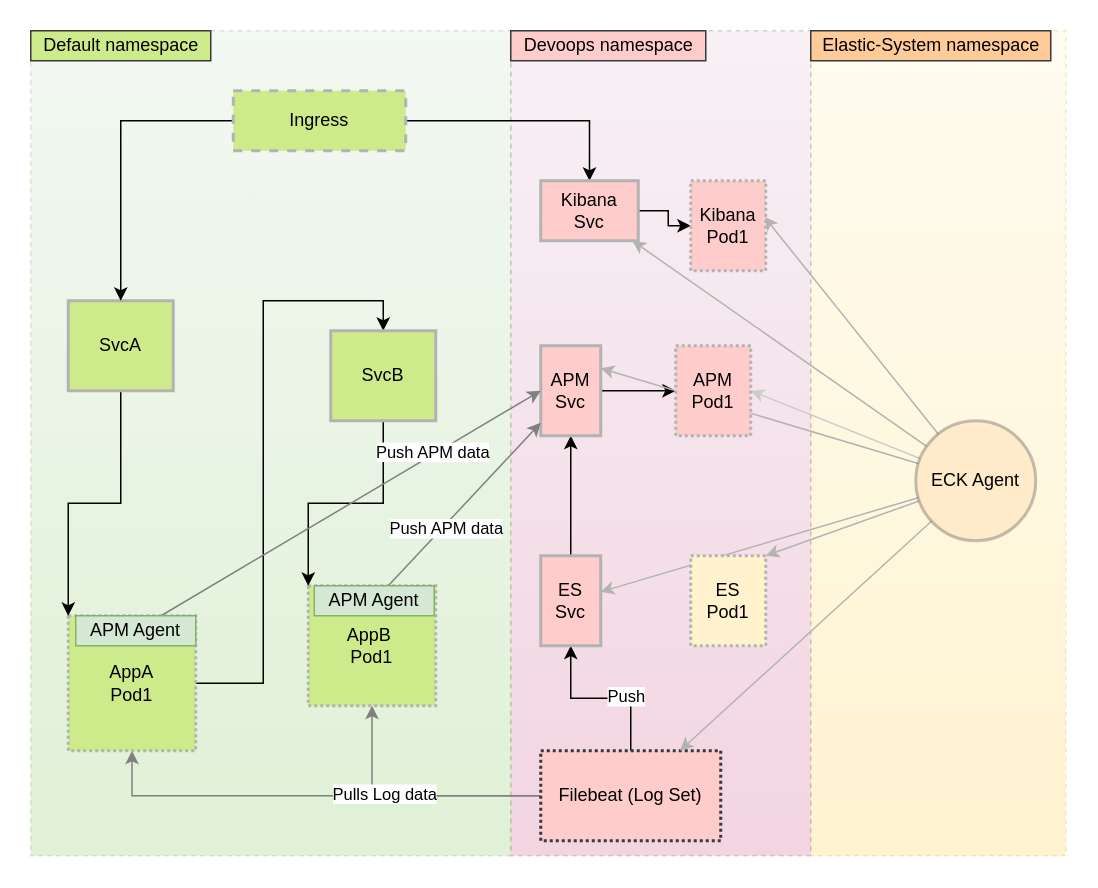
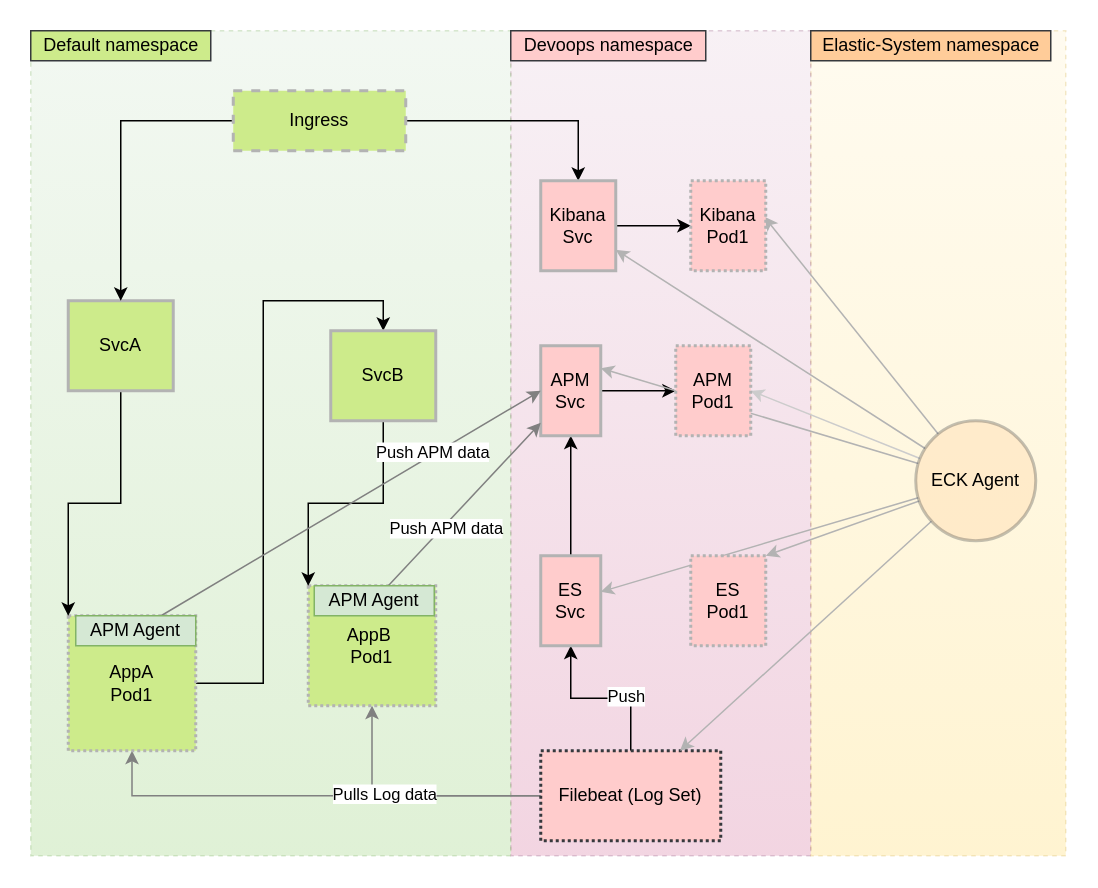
node "Kibana Svc": size 98x60 -> 75x90
node "ES Pod1": fillcolor #fff2cc -> #ffcccc
